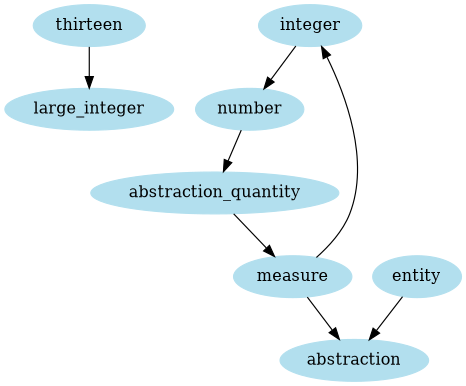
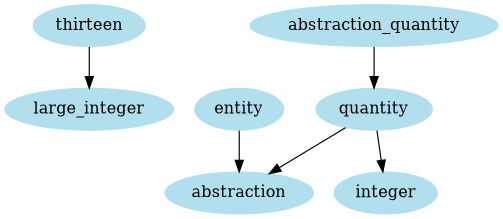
node "number": removed
node "measure": label "measure" -> "quantity"
